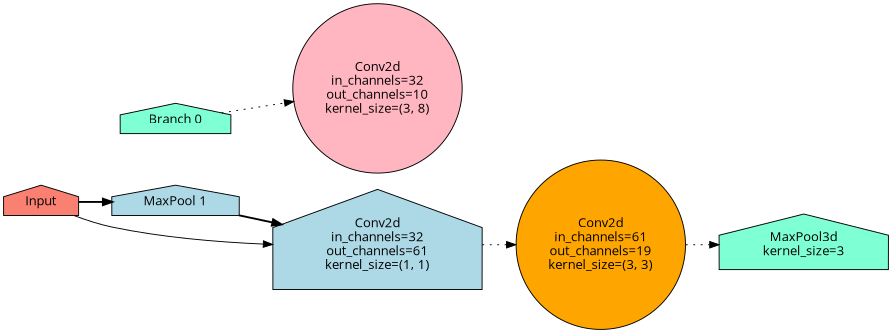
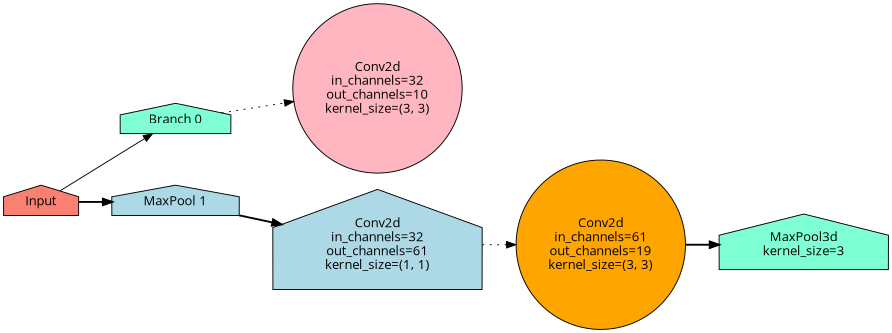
node "Conv2d in_channels=32 out_channels=10 kernel_size=(3, 8)": label "Conv2d in_channels=32 out_channels=10 kernel_size=(3, 8)" -> "Conv2d in_channels=32 out_channels=10 kernel_size=(3, 3)"
edge "Input" -> "Conv2d in_channels=32 out_channels=61 kernel_size=(1, 1)": now "Input" -> "Branch 0"
edge "Conv2d in_channels=61 out_channels=19 kernel_size=(3, 3)" -> "MaxPool3d kernel_size=3": style dotted -> bold
